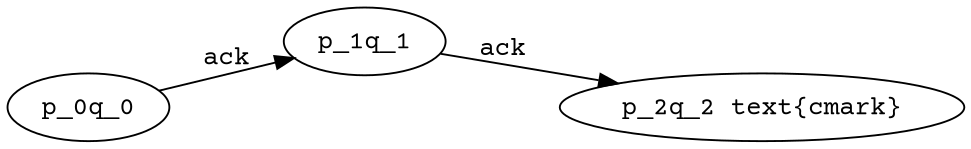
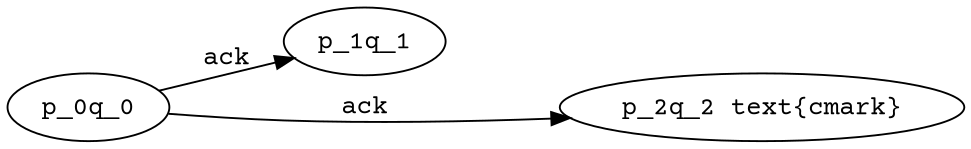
edge "p_1q_1" -> "p_2q_2 text{cmark}": now "p_0q_0" -> "p_2q_2 text{cmark}"
